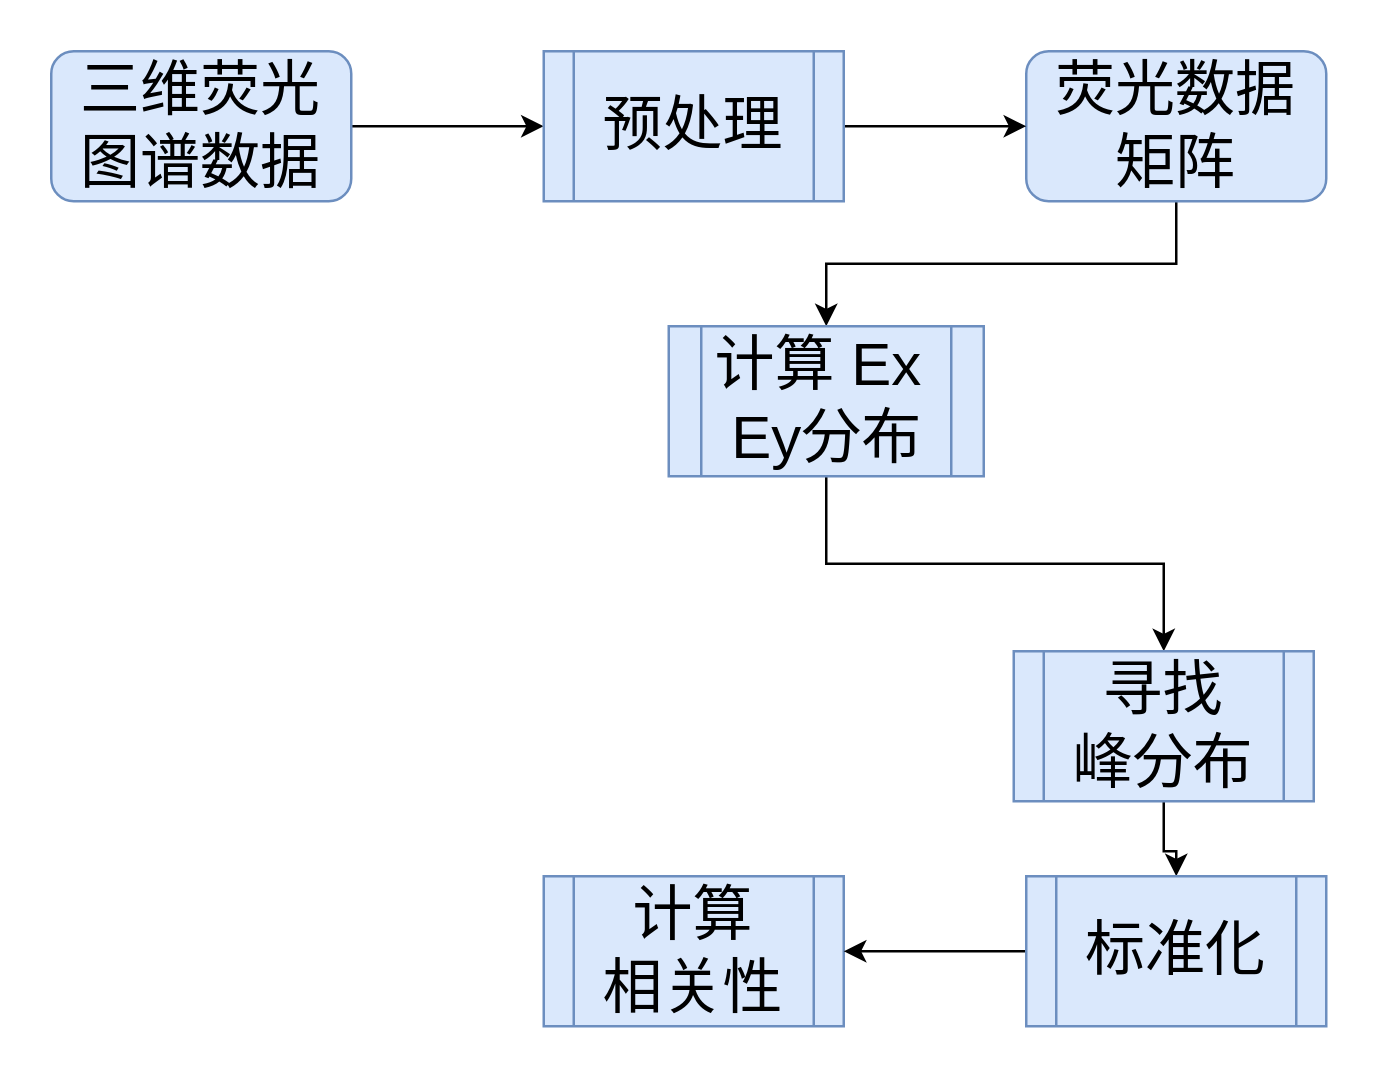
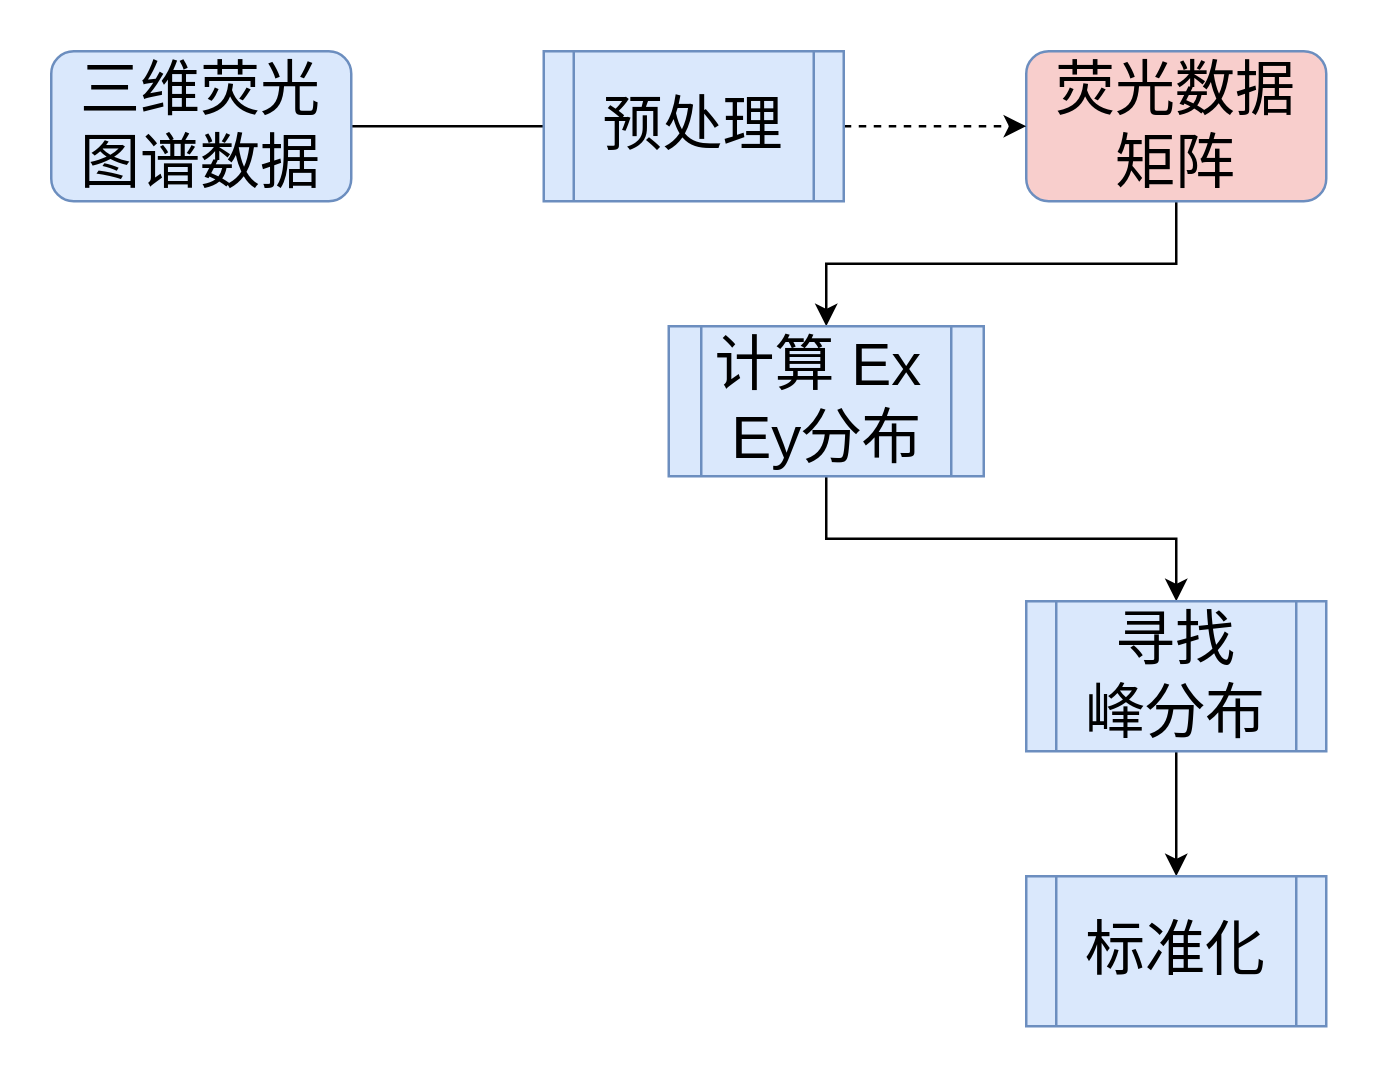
edge "三维荧光图谱数据" -> "预处理": arrowhead classic -> none
edge "预处理" -> "荧光数据矩阵": style solid -> dashed
node "荧光数据矩阵": fillcolor #dae8fc -> #f8cecc
node "寻找 峰分布": moved (1164, 726) -> (1176, 676)
node "计算 相关性": removed
edge "标准化" -> "计算 相关性": removed
